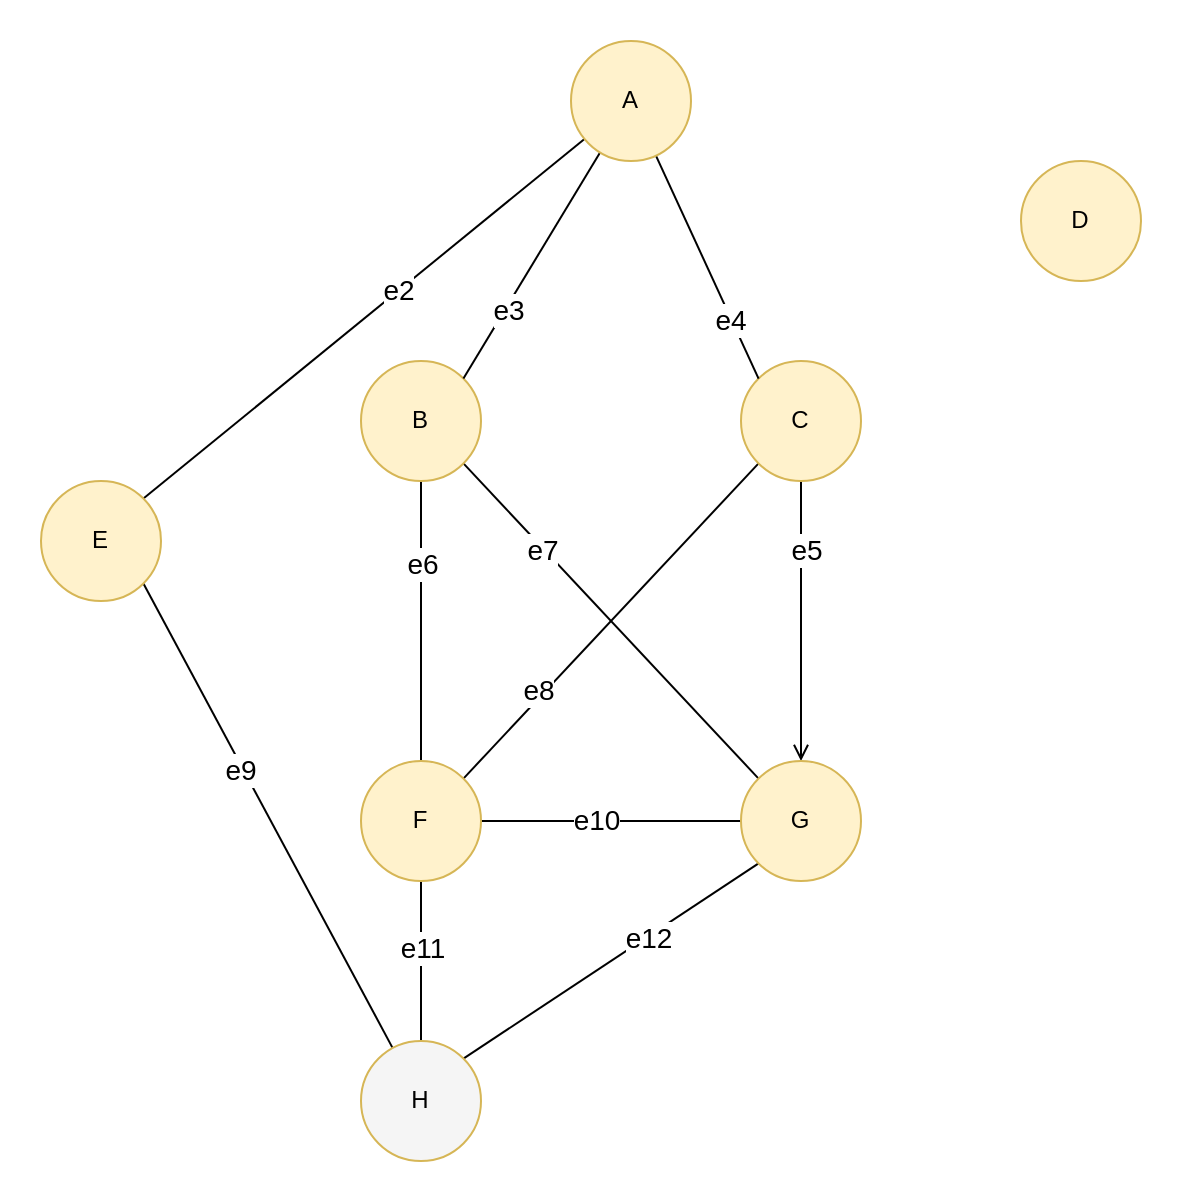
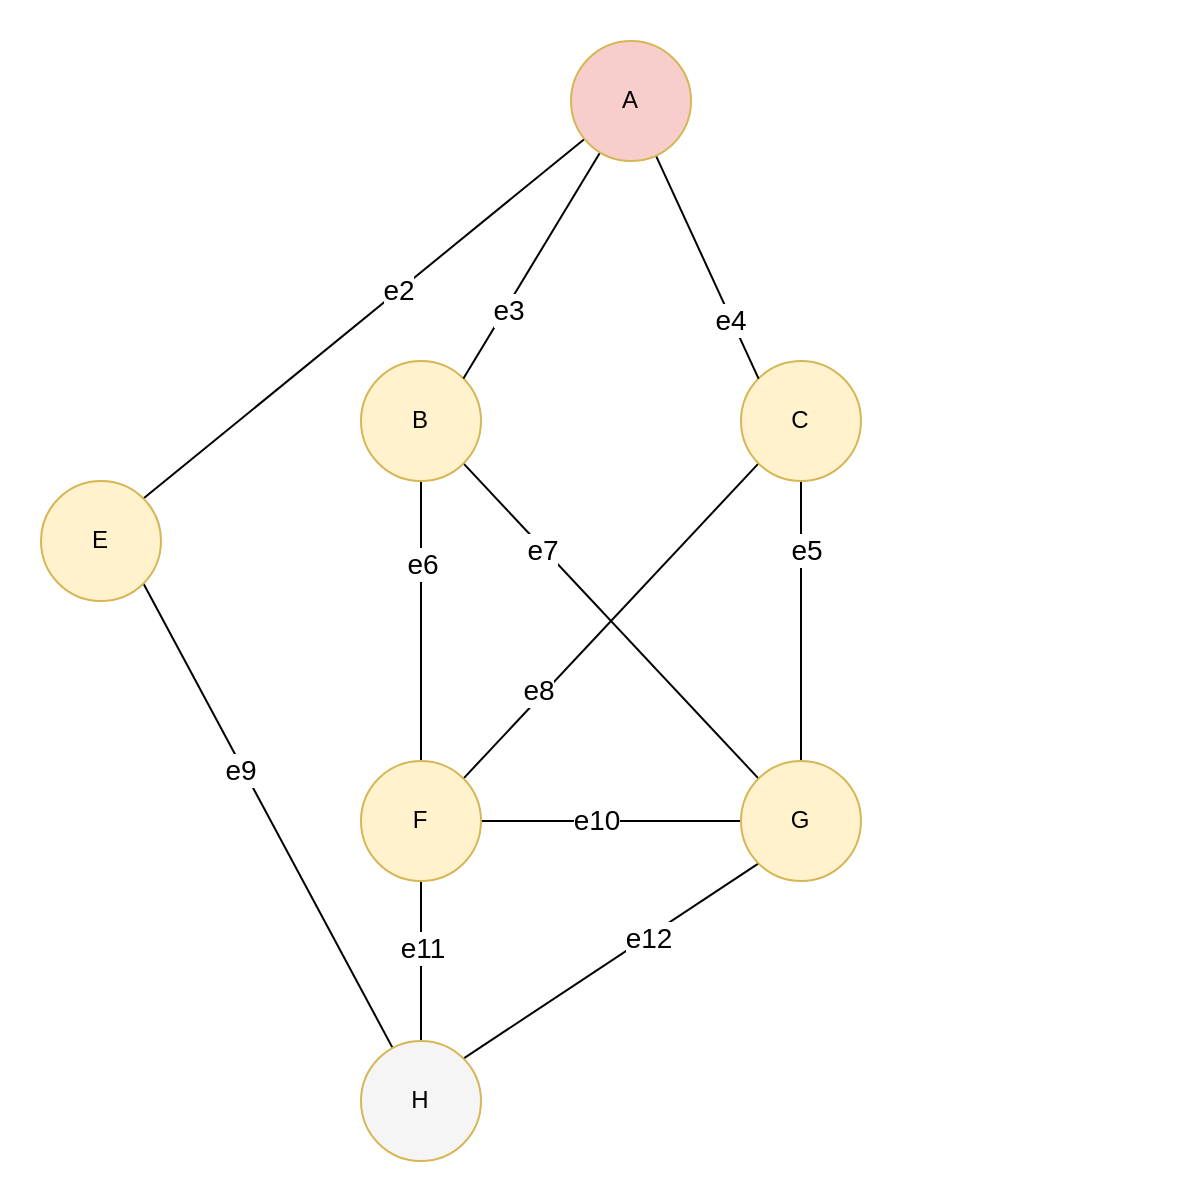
node "A": fillcolor #fff2cc -> #f8cecc
node "D": removed
edge "C" -> "G": arrowhead open -> none
